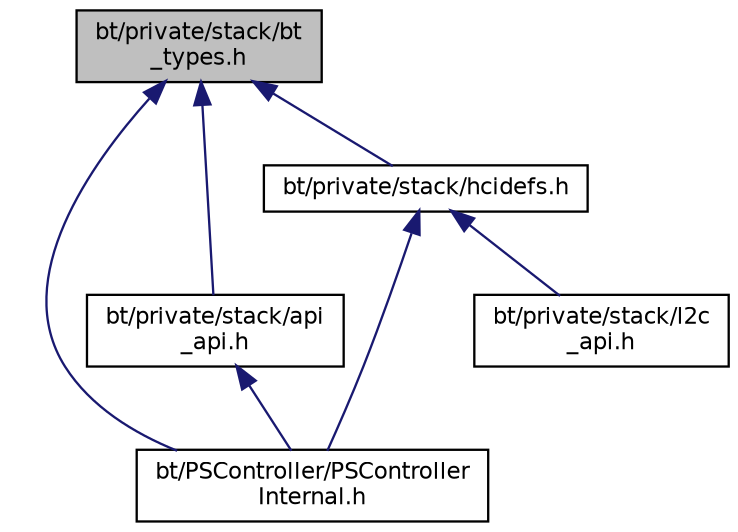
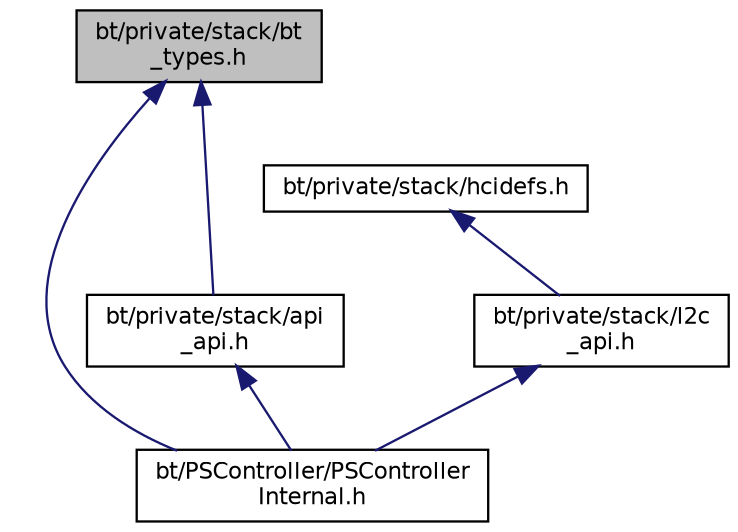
edge "bt/private/stack/hcidefs.h" -> "bt/private/stack/bt _types.h": removed
edge "bt/PSController/PSController Internal.h" -> "bt/private/stack/hcidefs.h": now "bt/PSController/PSController Internal.h" -> "bt/private/stack/l2c _api.h"
